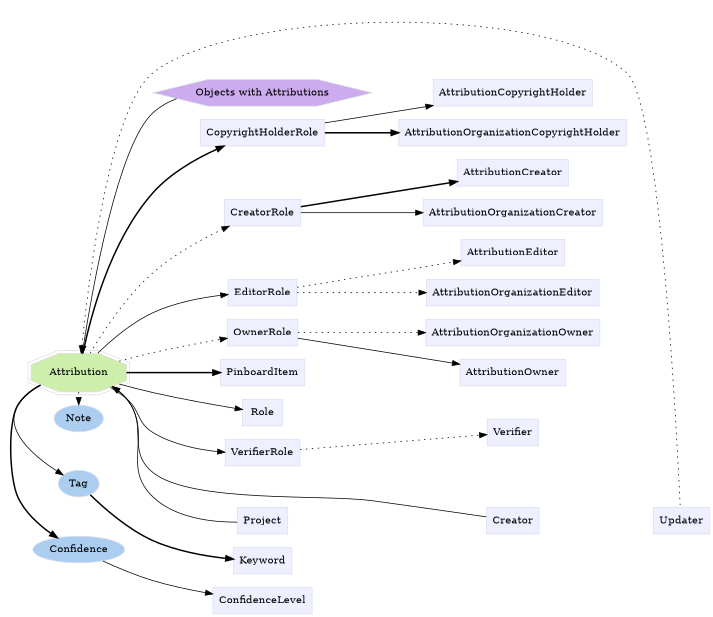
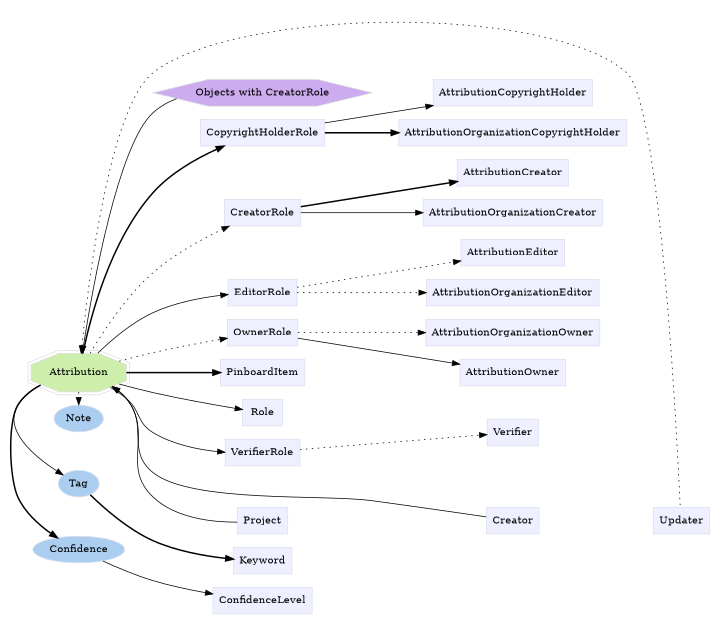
node "Objects with Attributions": label "Objects with Attributions" -> "Objects with CreatorRole"
